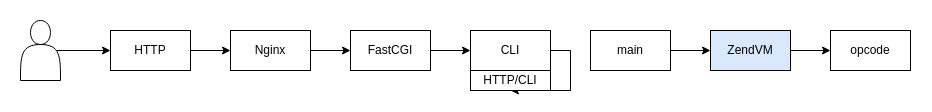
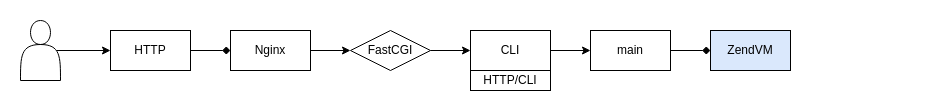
edge "HTTP" -> "Nginx": arrowhead classic -> diamond
node "FastCGI": shape rectangle -> diamond
edge "main" -> "ZendVM": arrowhead classic -> diamond
edge "ZendVM" -> "opcode": removed
node "opcode": removed
edge "CLI" -> "HTTP/CLI": now "CLI" -> "main"
